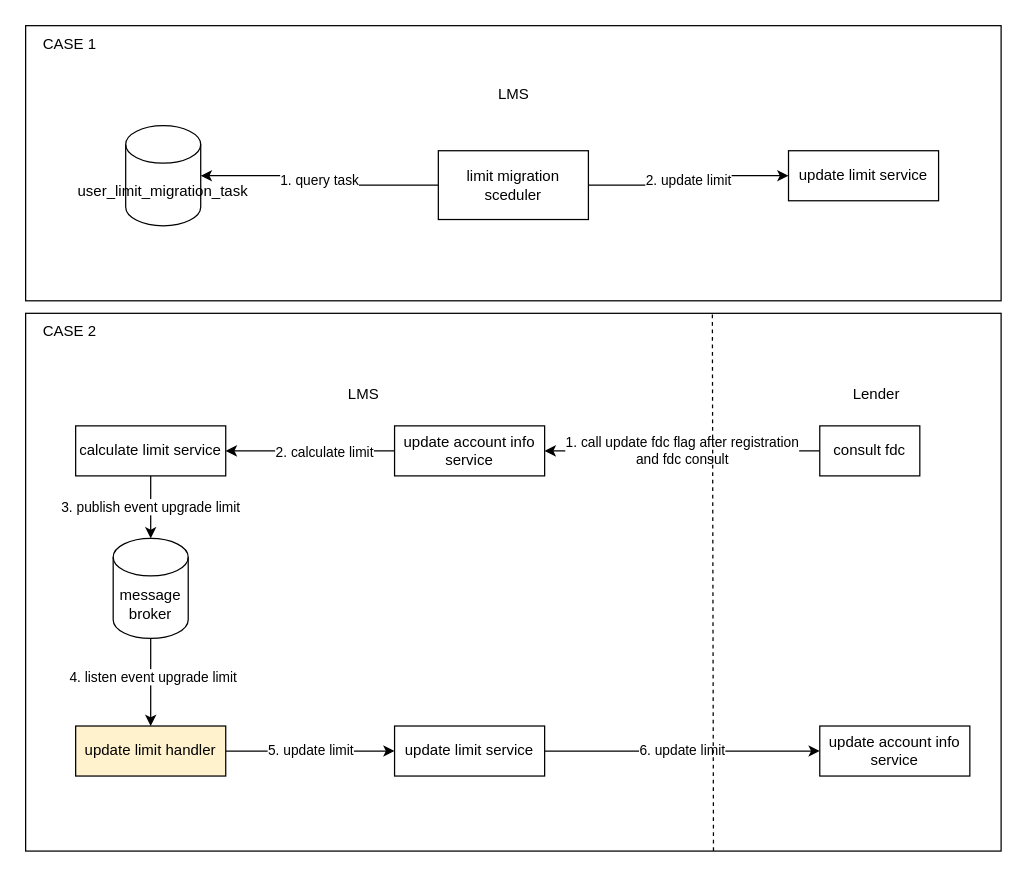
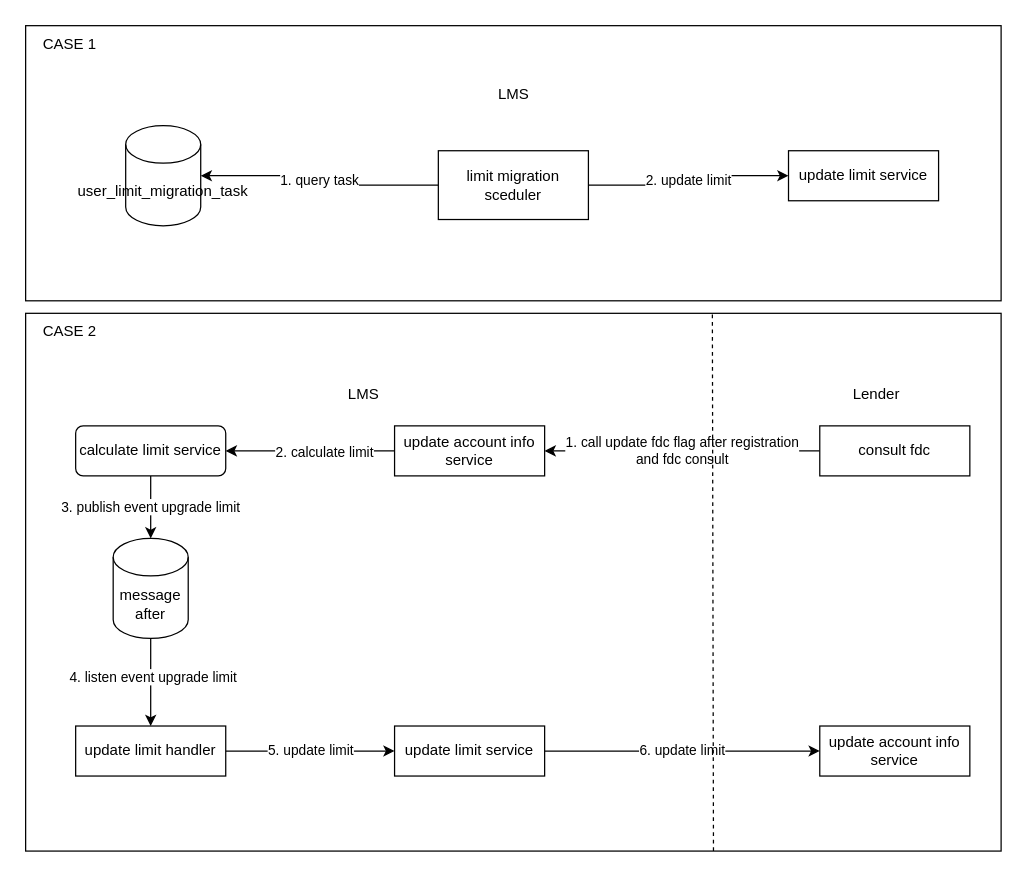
node "calculate limit service": shape rectangle -> rounded rectangle
node "consult fdc": size 100x50 -> 150x50
node "message broker": label "message broker" -> "message after"
node "update limit handler": fillcolor #fff2cc -> #ffffff
